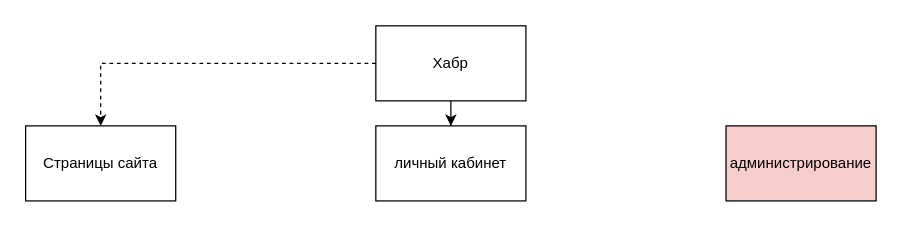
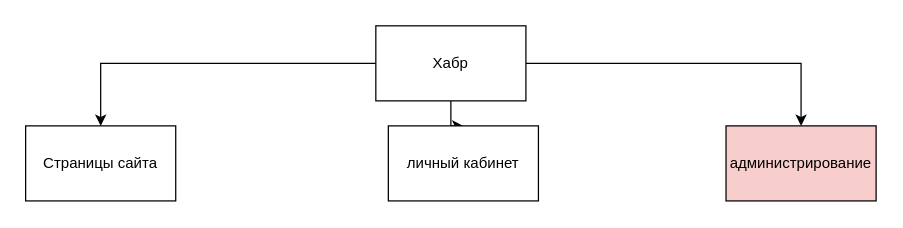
edge "Хабр" -> "Страницы сайта": style dashed -> solid
edge "Хабр" -> "администрирование": added
node "личный кабинет": moved (451, 163) -> (463, 163)
